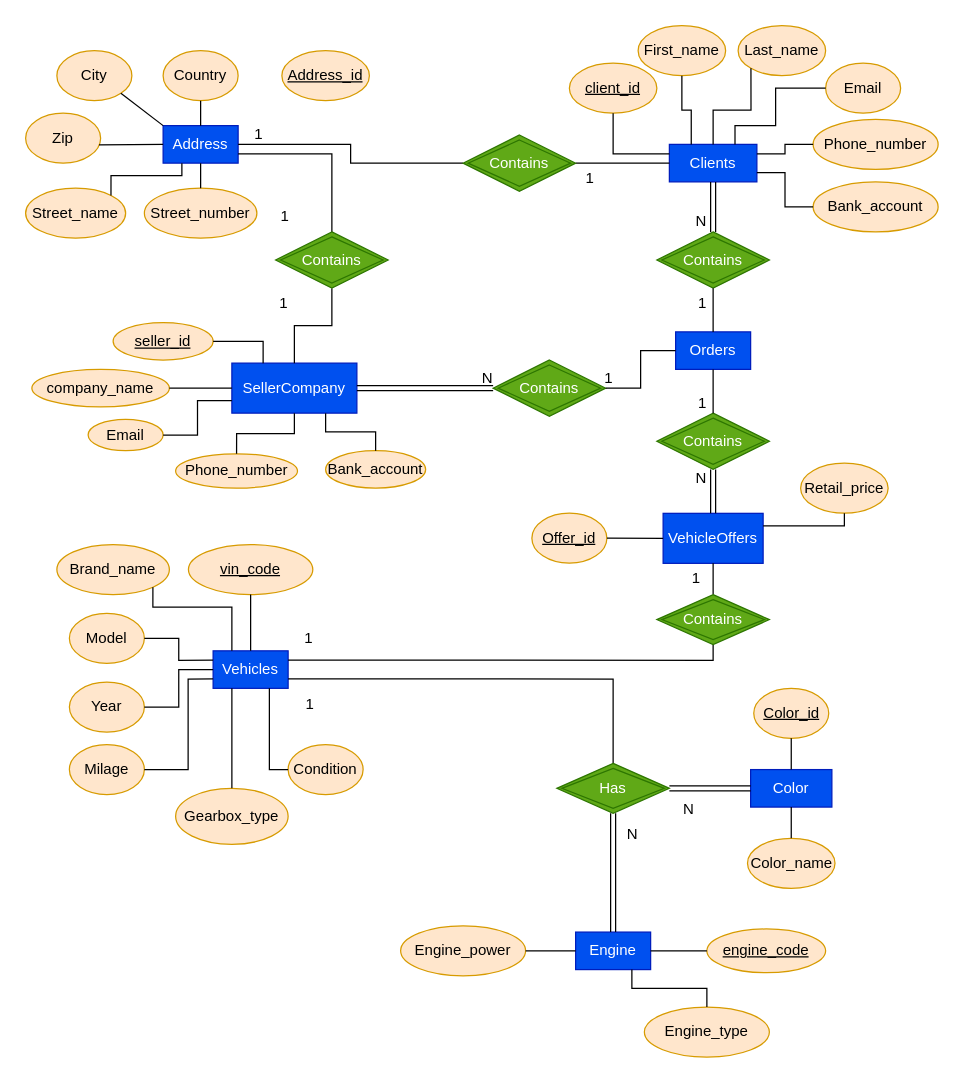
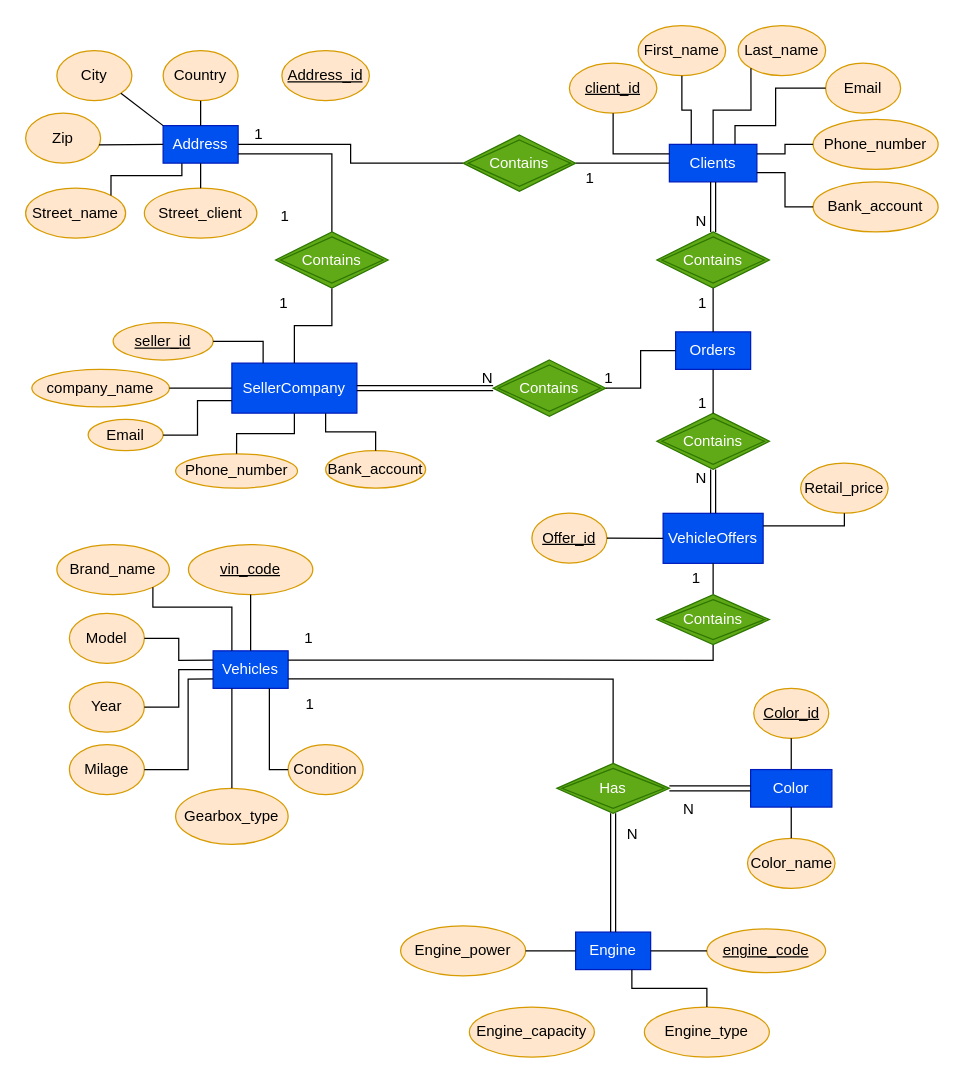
node "Street_number": label "Street_number" -> "Street_client"
node "Engine_capacity": added
